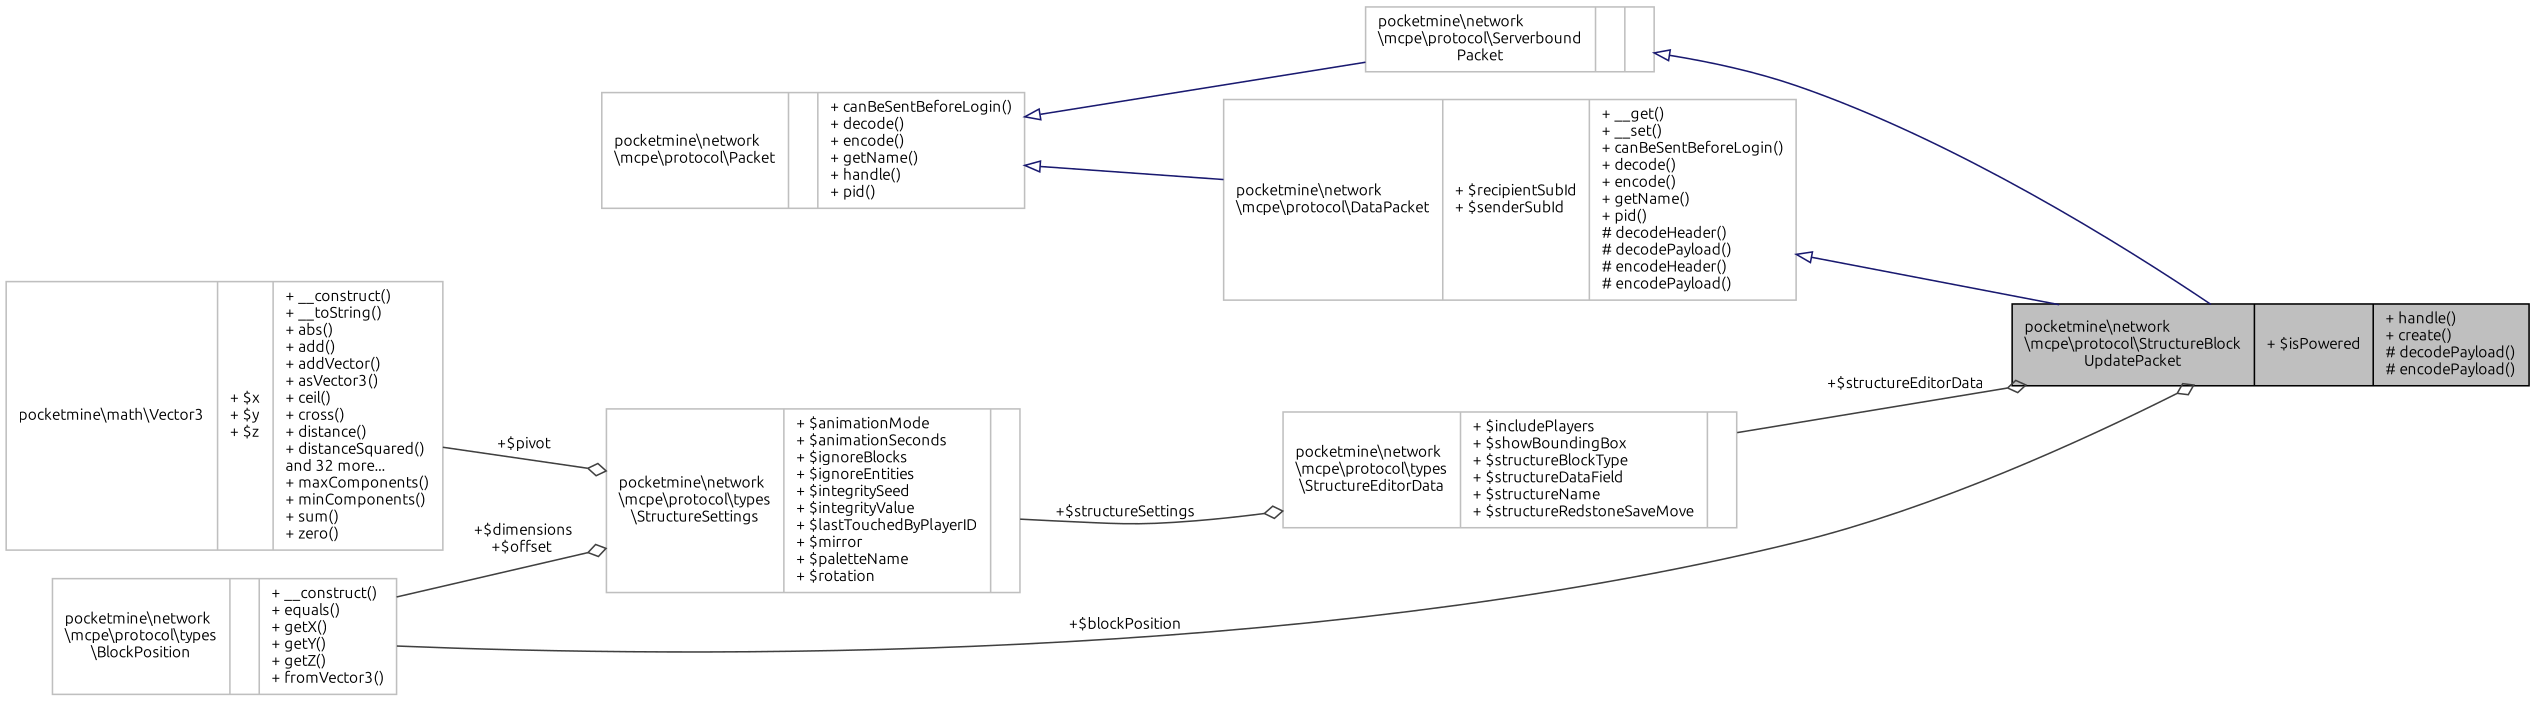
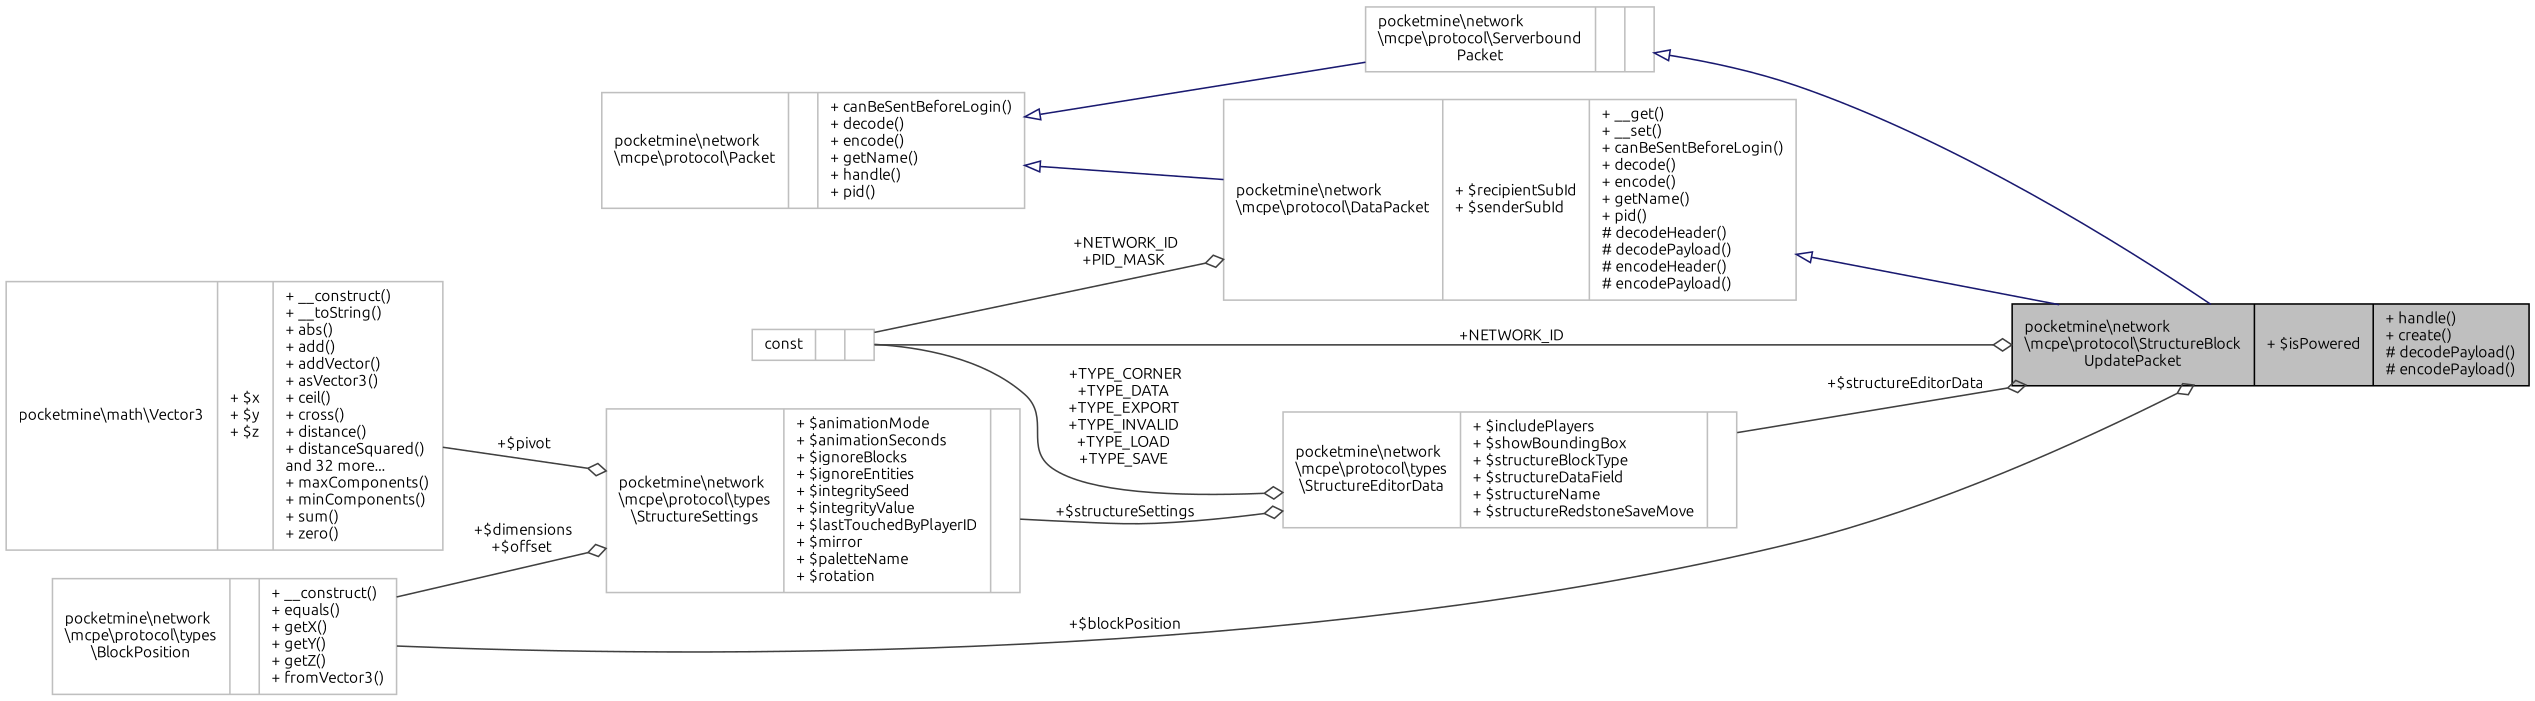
node "const": added
